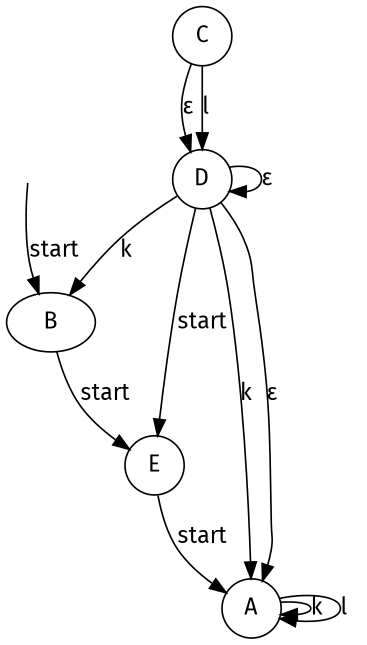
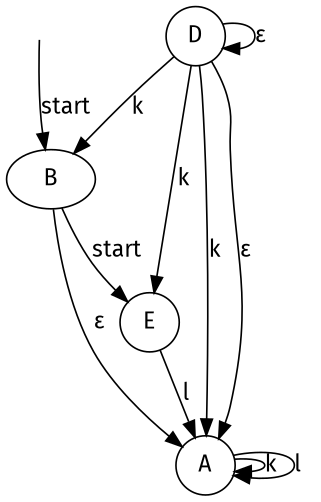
node "C": removed
edge "D" -> "E": label "start" -> "k"
edge "B" -> "A": added, label "ε"
edge "E" -> "A": label "start" -> "l"
